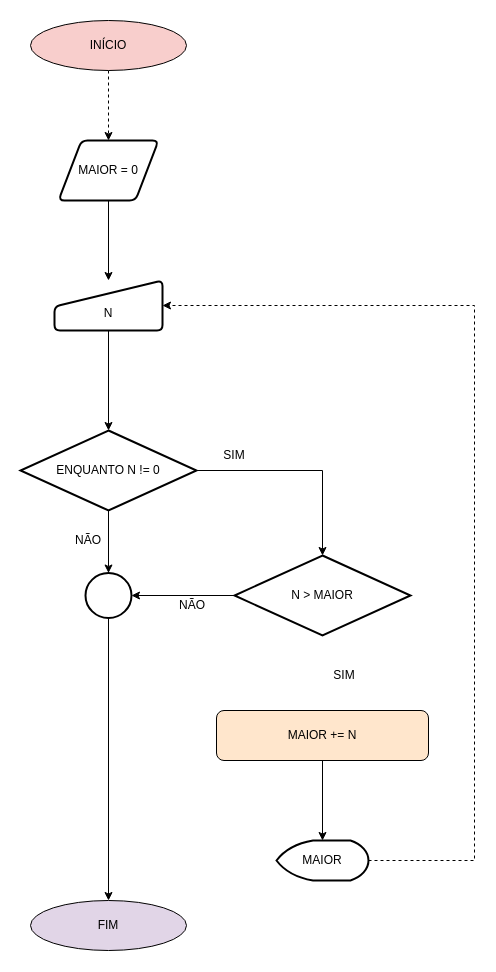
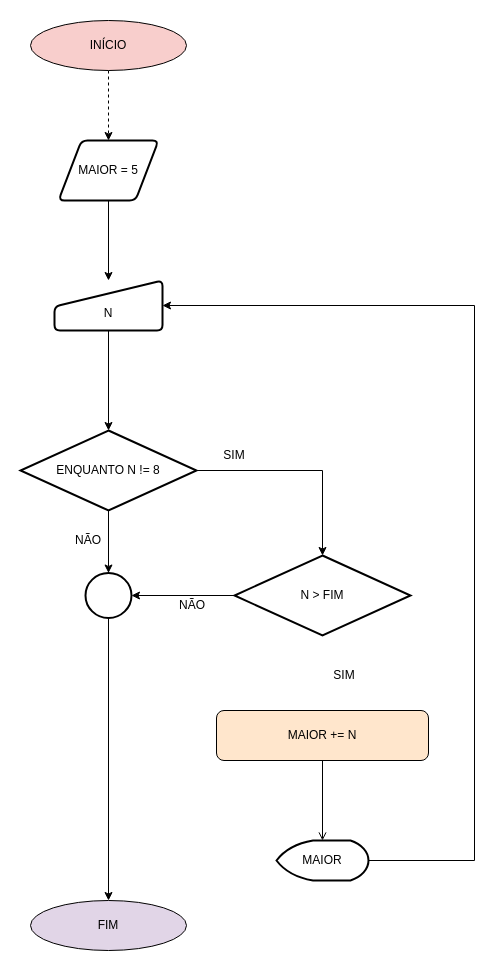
node "MAIOR = 0": label "MAIOR = 0" -> "MAIOR = 5"
node "ENQUANTO N != 0": label "ENQUANTO N != 0" -> "ENQUANTO N != 8"
edge "MAIOR" -> "N": style dashed -> solid
node "N > MAIOR": label "N > MAIOR" -> "N > FIM"
edge "MAIOR += N" -> "MAIOR": arrowhead classic -> open
